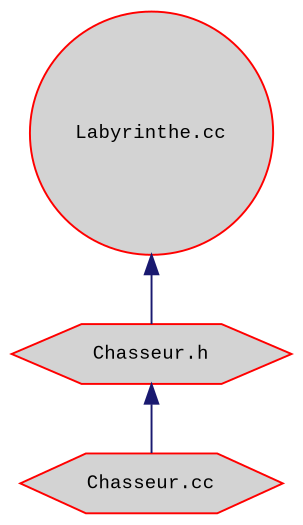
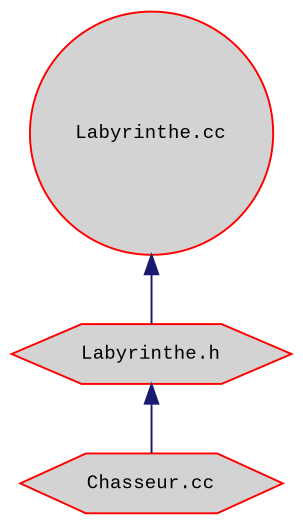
node "Chasseur.h": label "Chasseur.h" -> "Labyrinthe.h"
